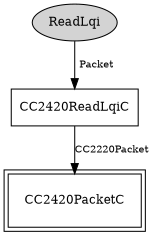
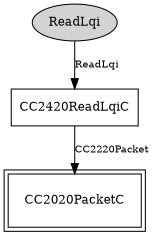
edge "ReadLqi" -> "CC2420ReadLqiC": label "Packet" -> "ReadLqi"
node "CC2420PacketC": label "CC2420PacketC" -> "CC2020PacketC"
